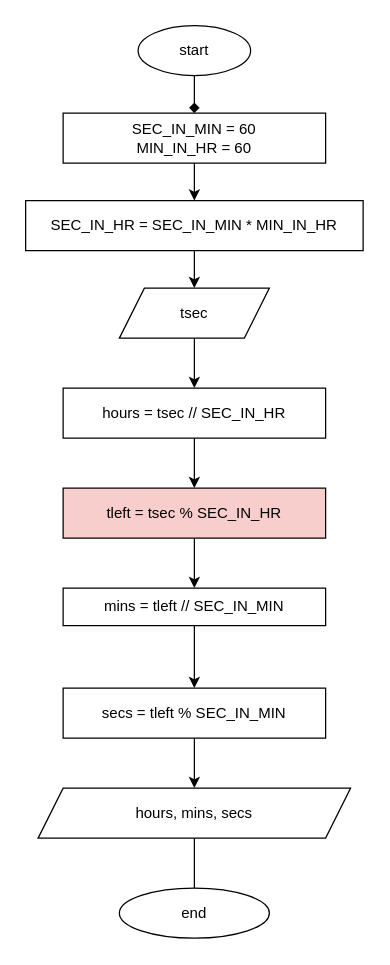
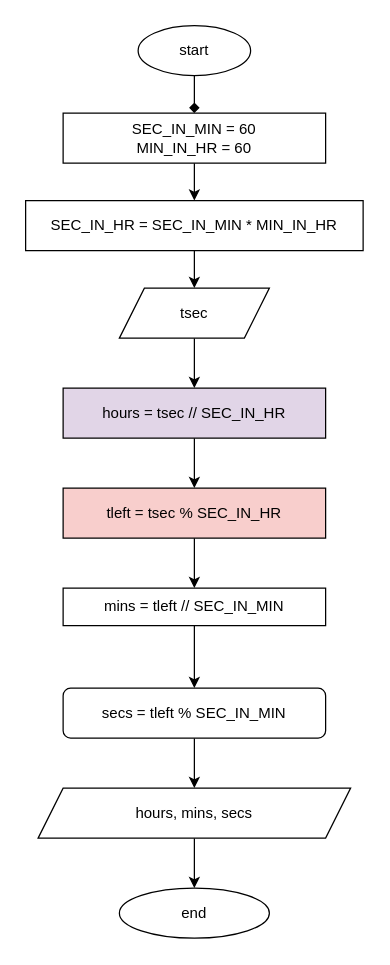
node "hours = tsec // SEC_IN_HR": fillcolor #ffffff -> #e1d5e7
node "secs = tleft % SEC_IN_MIN": shape rectangle -> rounded rectangle
edge "hours, mins, secs" -- "end": arrowhead none -> classic
